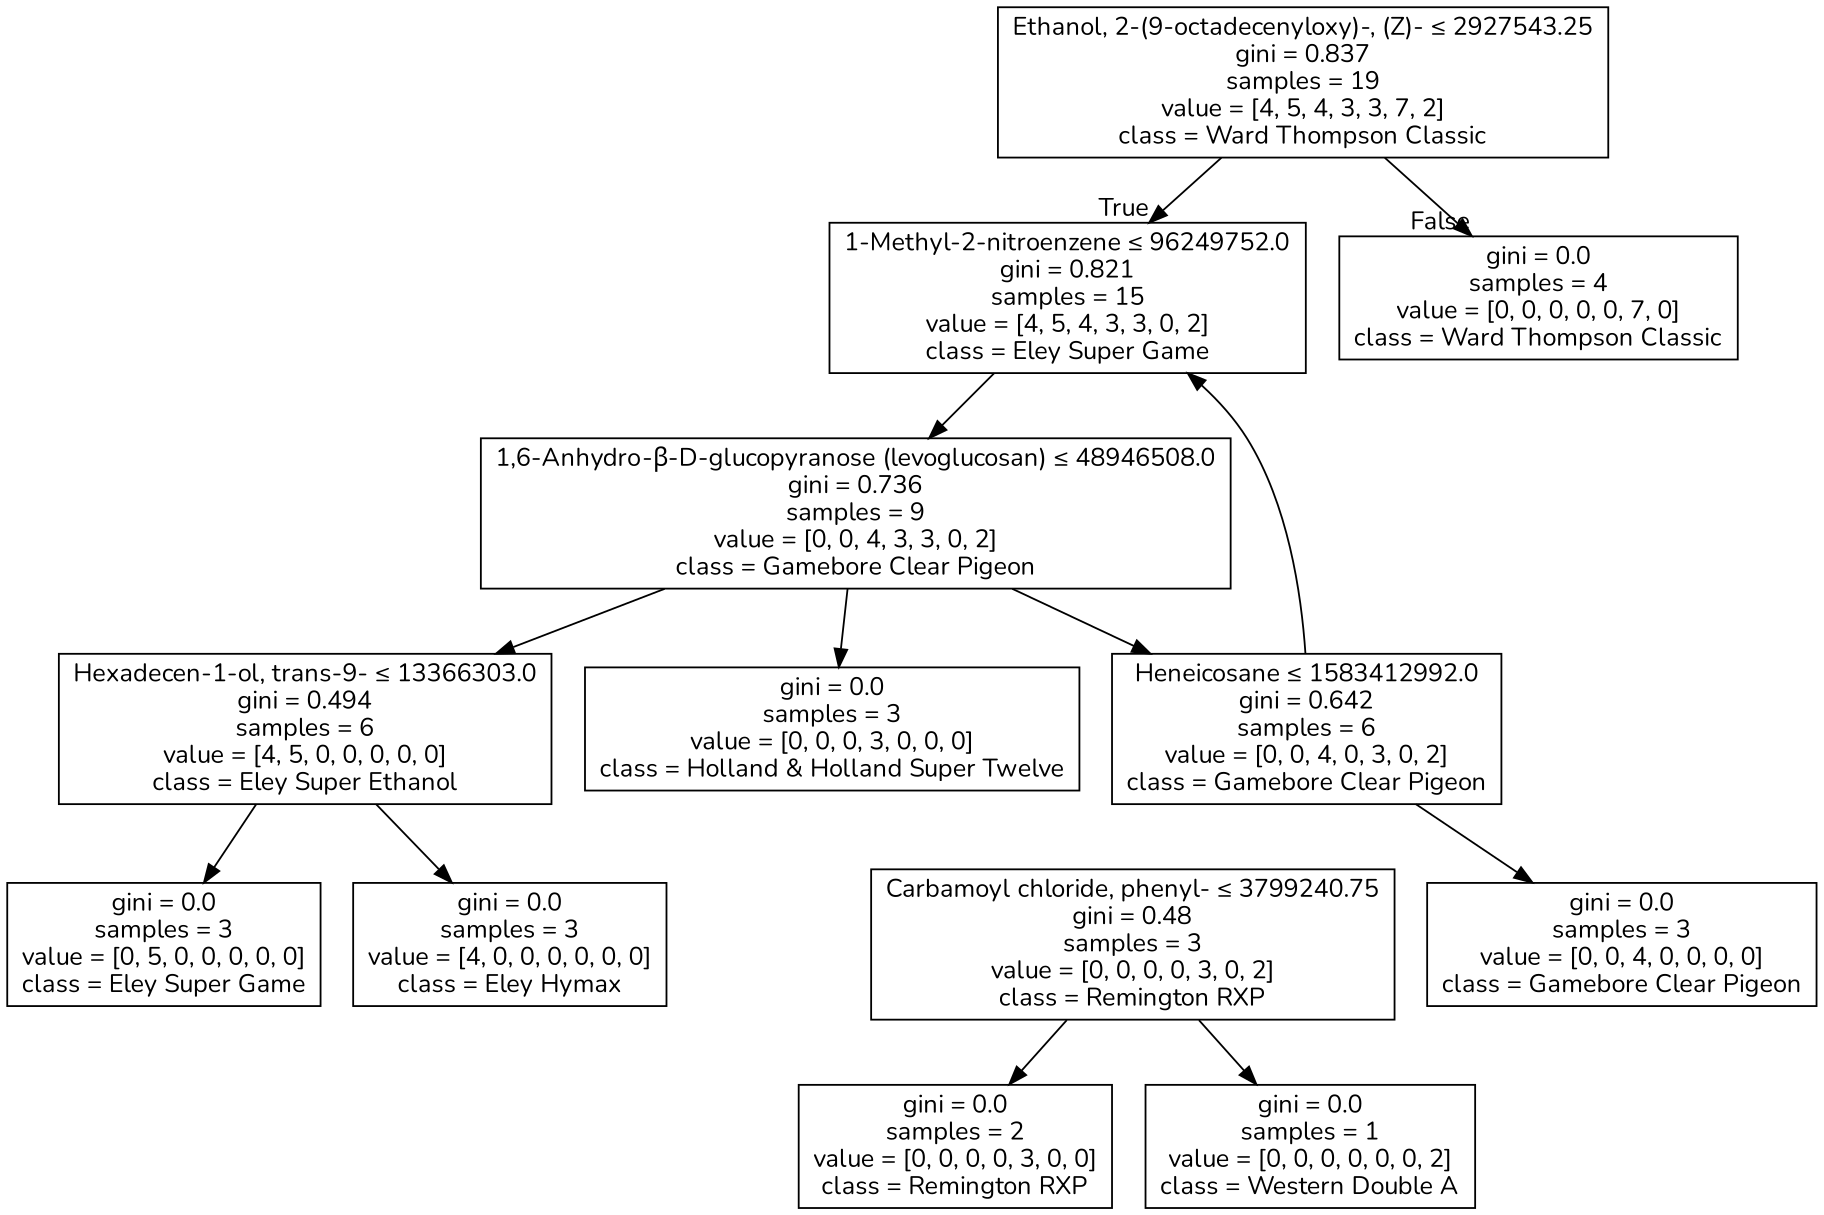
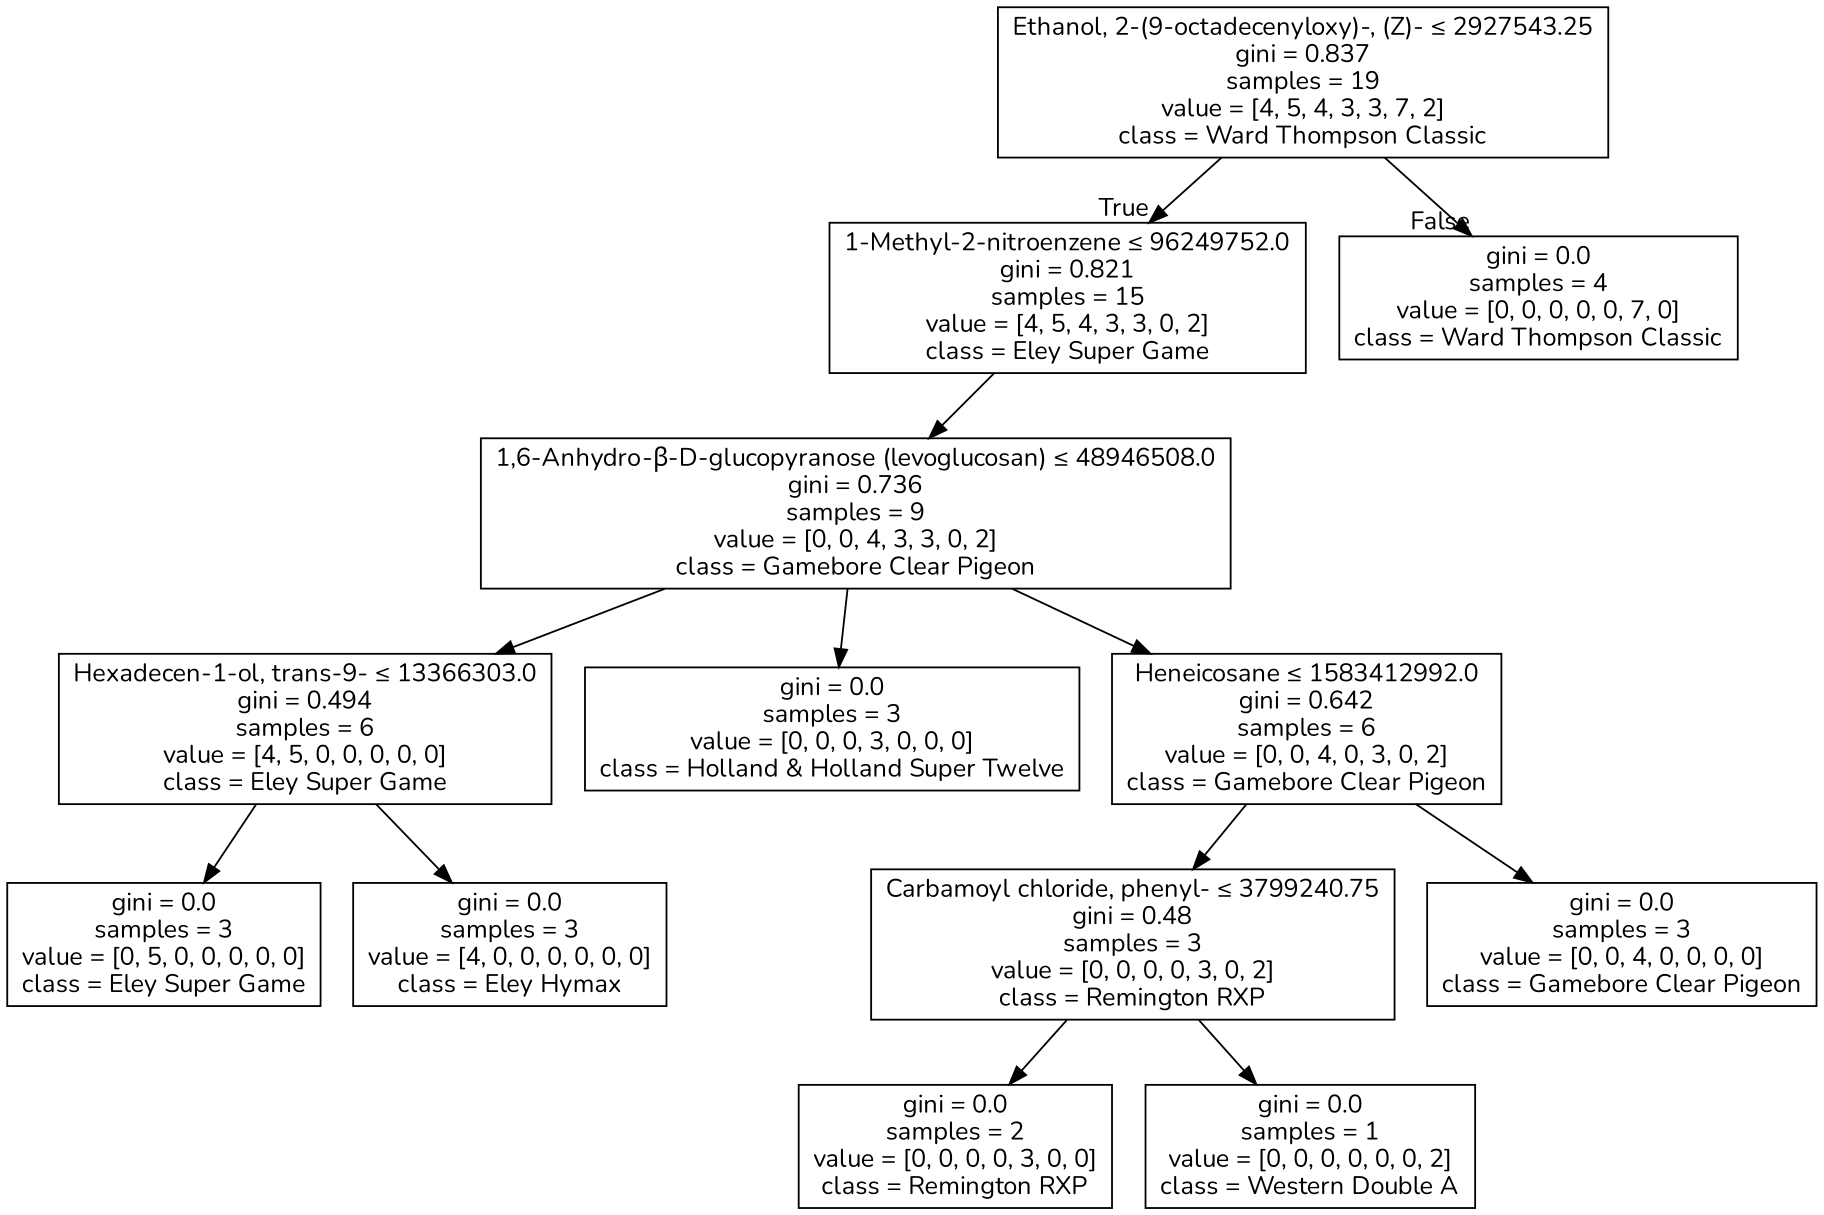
edge "Heneicosane ≤ 1583412992.0" -> "1-Methyl-2-nitroenzene ≤ 96249752.0": now "Heneicosane ≤ 1583412992.0" -> "Carbamoyl chloride, phenyl- ≤ 3799240.75"
node "Hexadecen-1-ol, trans-9- ≤ 13366303.0": text "class = Eley Super Ethanol" -> "class = Eley Super Game"
